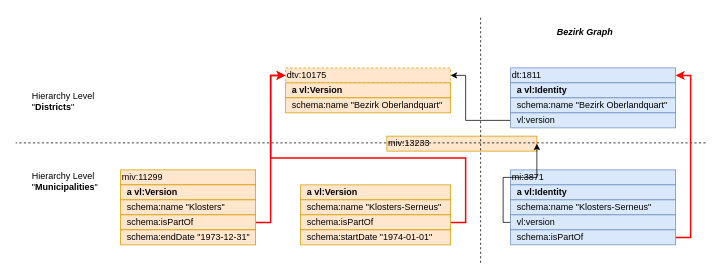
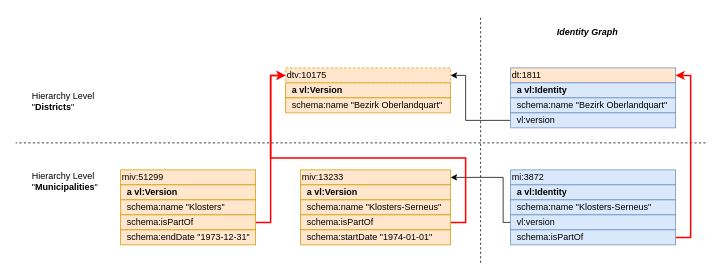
node "Bezirk Graph": label "Bezirk Graph" -> "Identity Graph"
node "dt:1811": fillcolor #dae8fc -> #ffe6cc
node "miv:13233": moved (462, 144) -> (375, 177)
node "miv:11299": label "miv:11299" -> "miv:51299"
node "mi:3871": label "mi:3871" -> "mi:3872"
